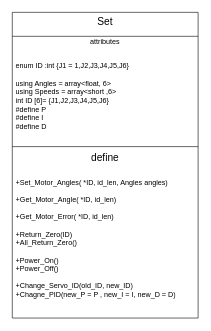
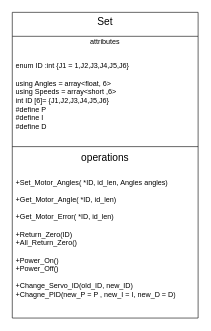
node "define": label "define" -> "operations"
